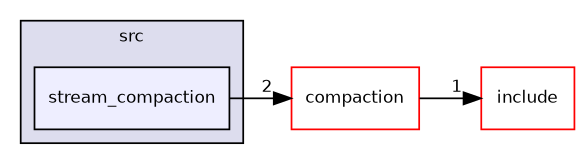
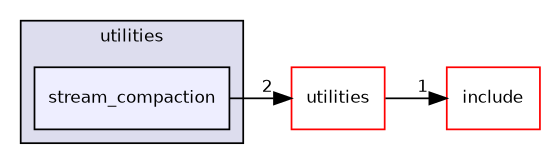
cluster "src": label "src" -> "utilities"
node "compaction": label "compaction" -> "utilities"
